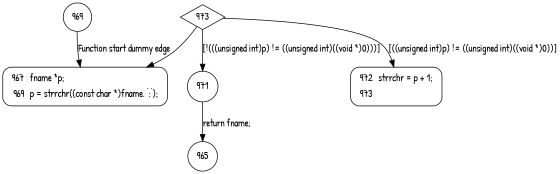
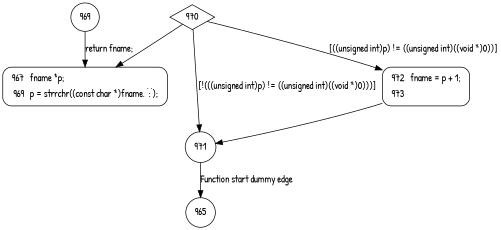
node "973": label "973" -> "970"
edge "969" -> "967": label "Function start dummy edge" -> "return fname;"
node "972": text "strrchr = p + 1;" -> "fname = p + 1;"
edge "971" -> "965": label "return fname;" -> "Function start dummy edge"
edge "972" -> "971": added
